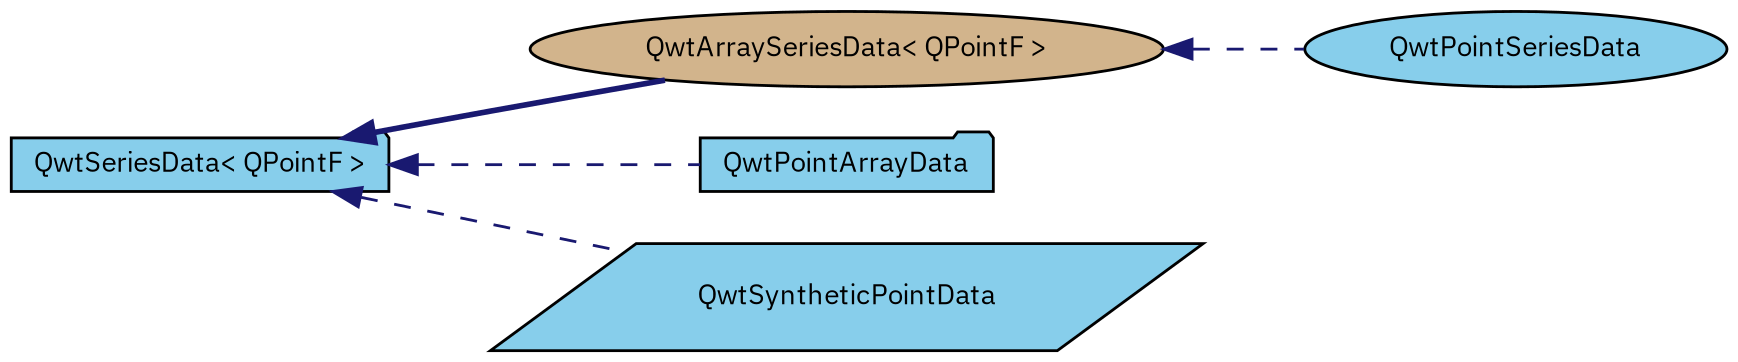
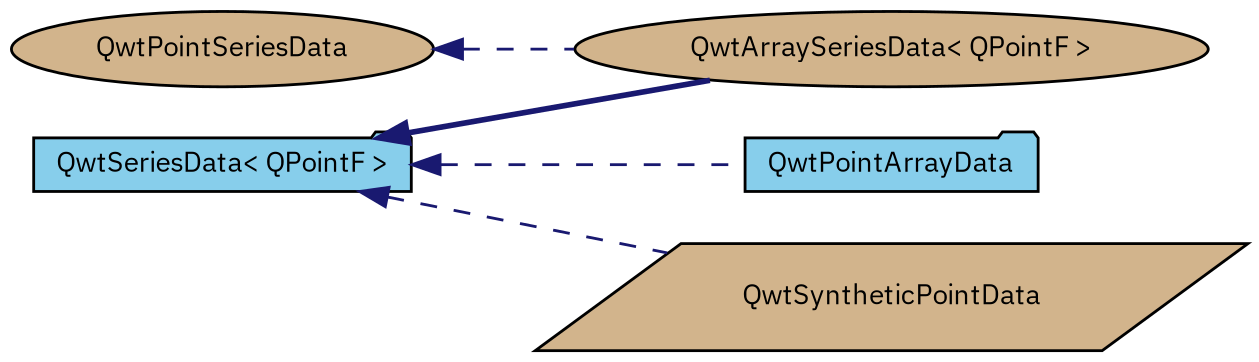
edge "QwtPointSeriesData" -> "QwtArraySeriesData< QPointF >": reversed
node "QwtPointSeriesData": fillcolor skyblue -> tan
node "QwtSyntheticPointData": fillcolor skyblue -> tan
